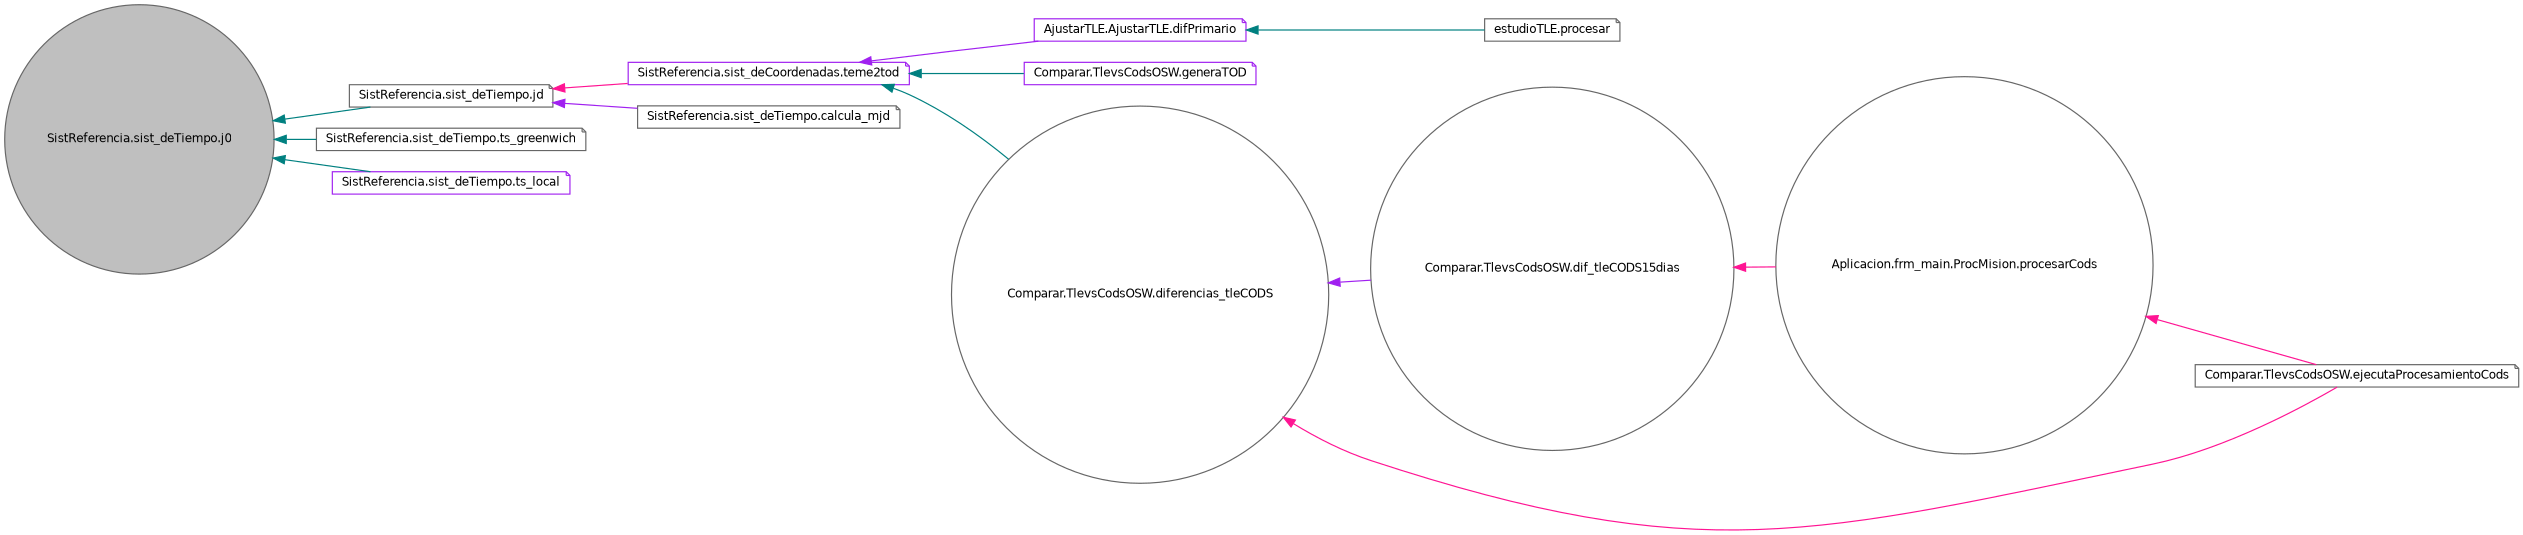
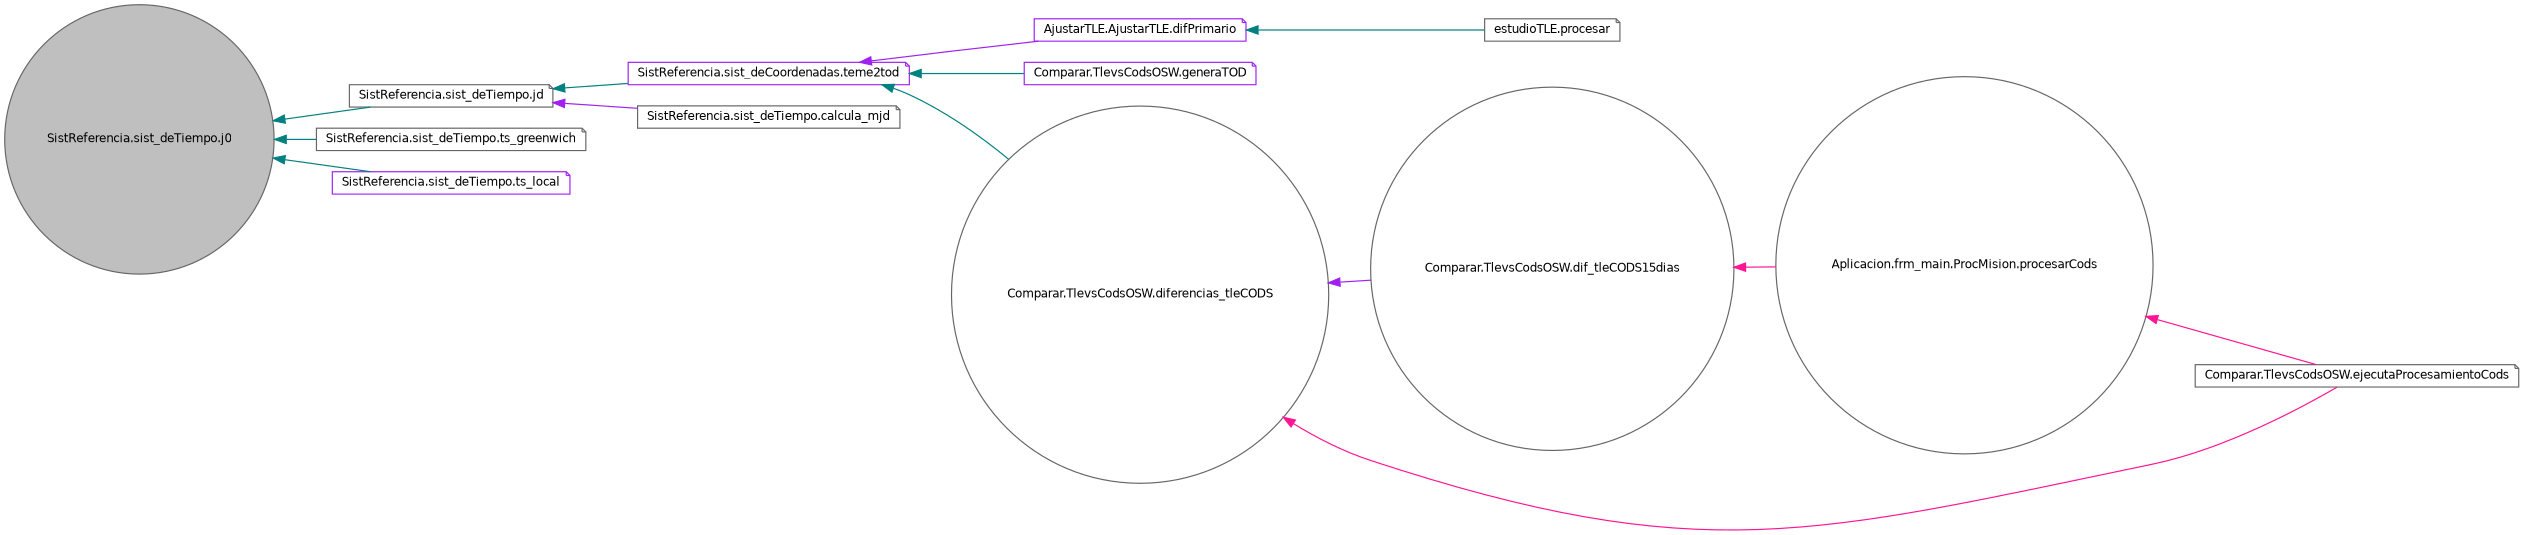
edge "SistReferencia.sist_deCoordenadas.teme2tod" -> "SistReferencia.sist_deTiempo.jd": color deeppink -> teal
